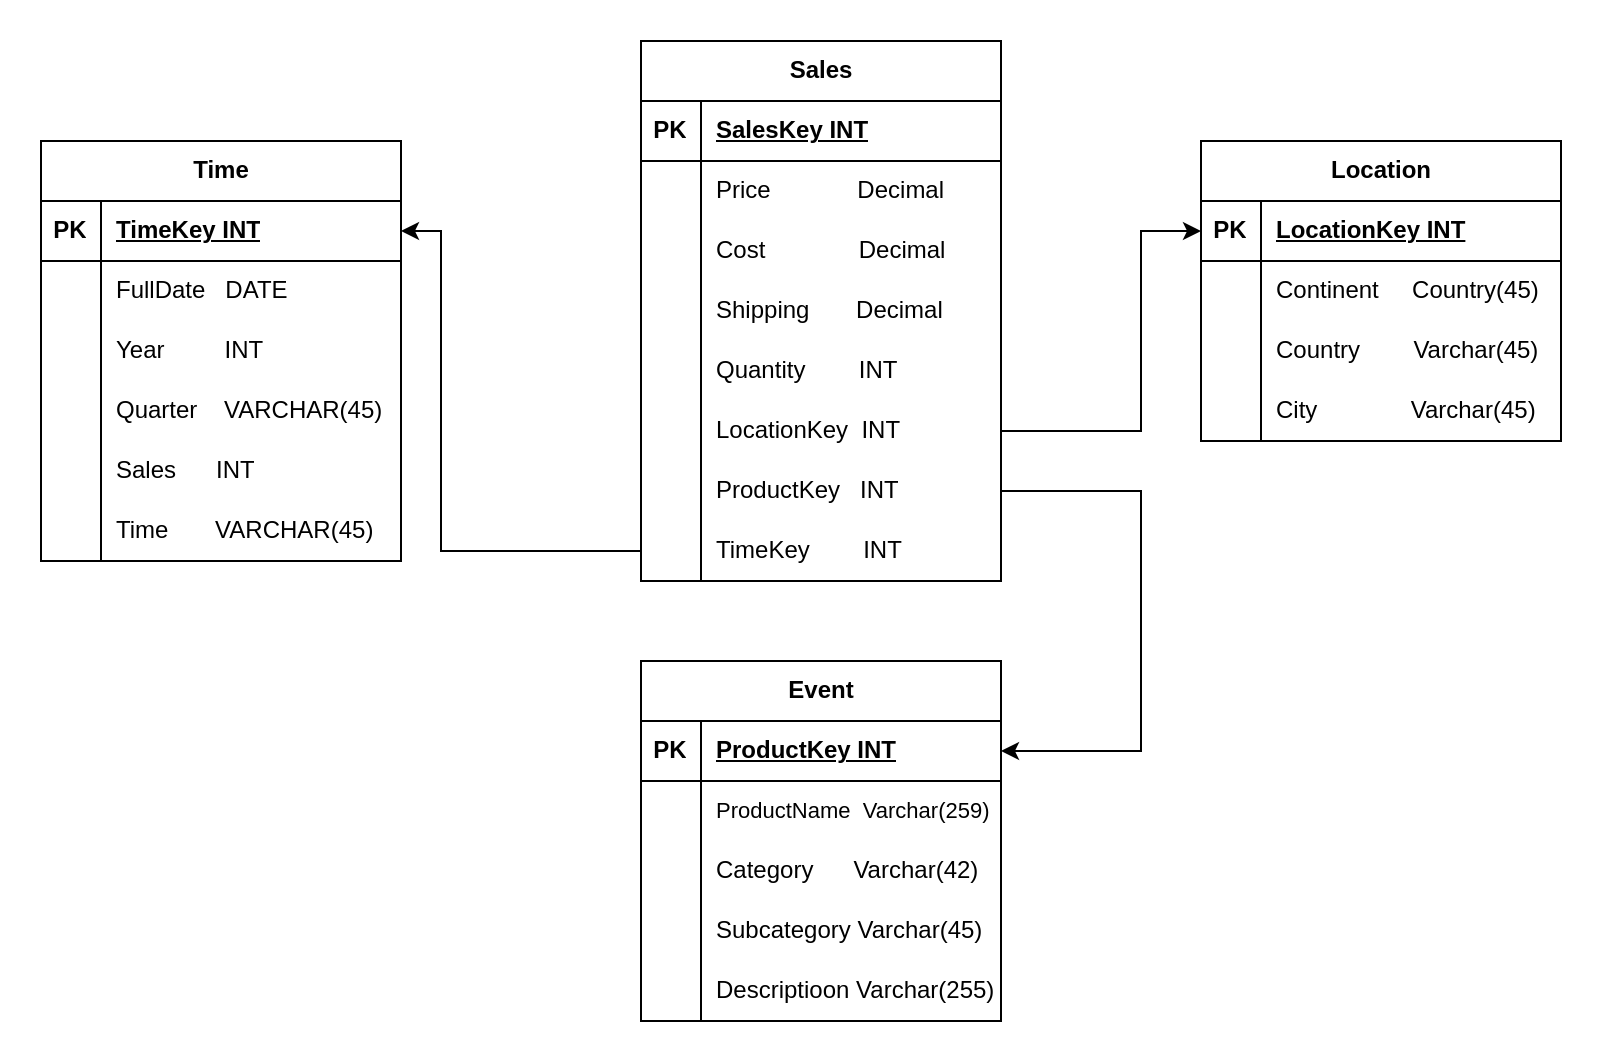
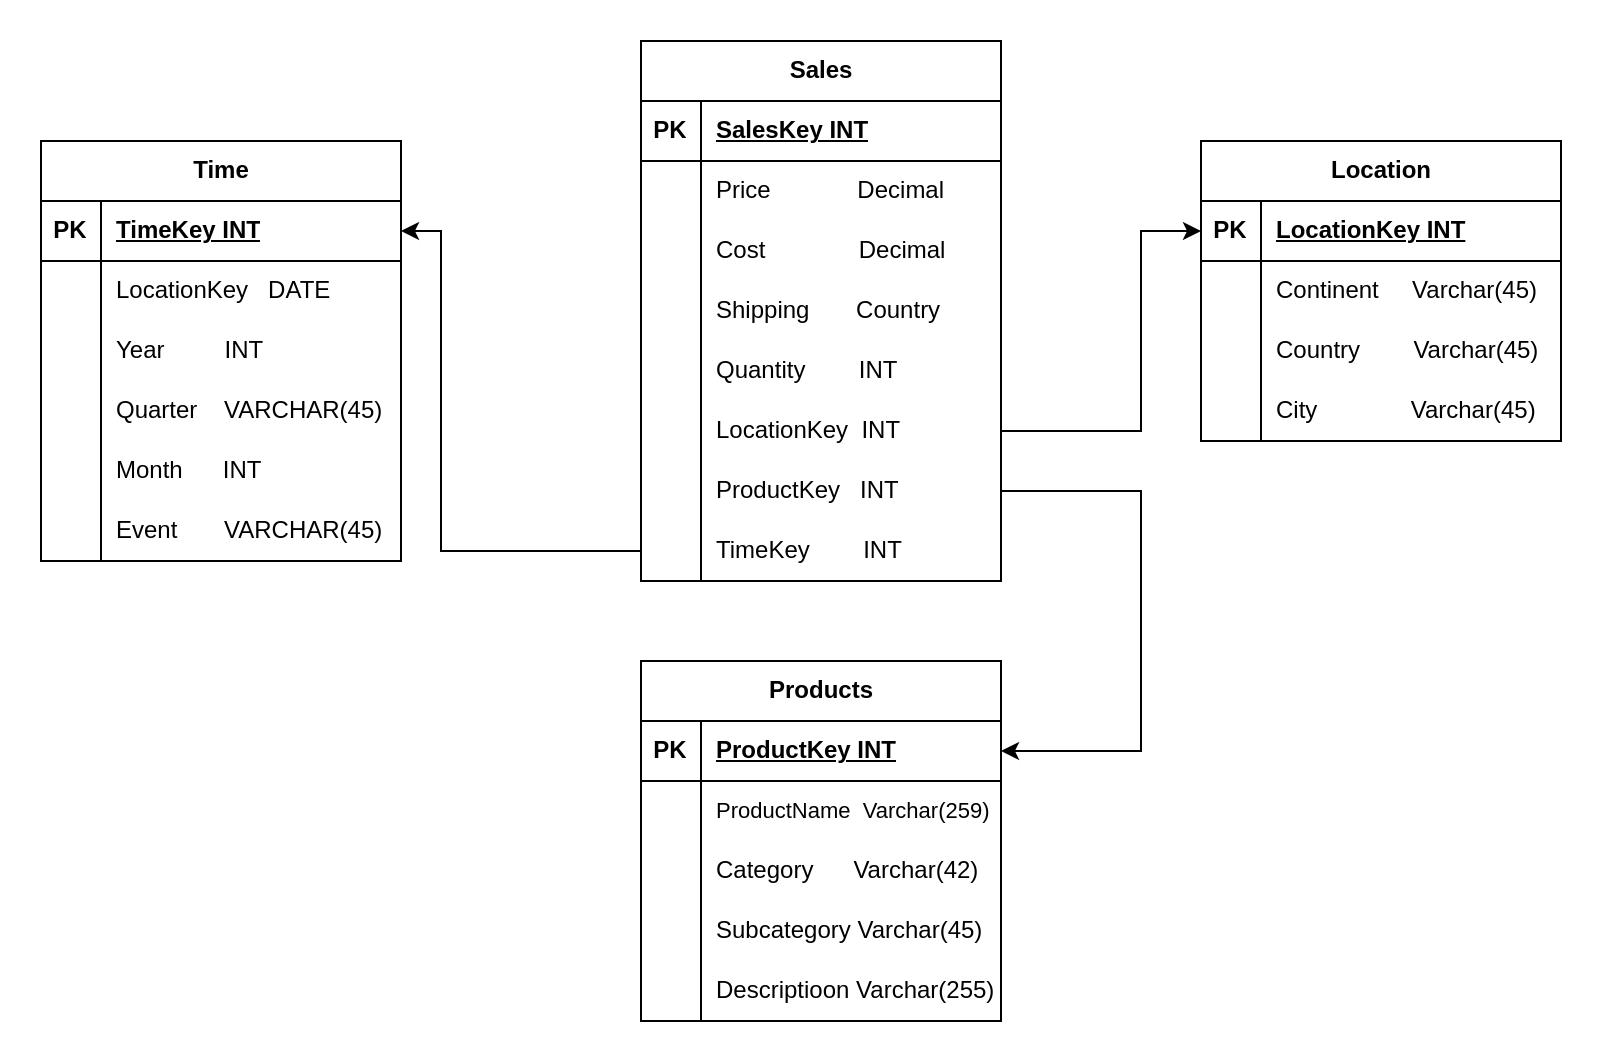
node "FullDate DATE": label "FullDate DATE" -> "LocationKey DATE"
node "Continent Country(45)": label "Continent Country(45)" -> "Continent Varchar(45)"
node "Shipping Decimal": label "Shipping Decimal" -> "Shipping Country"
node "Sales INT": label "Sales INT" -> "Month INT"
node "Time VARCHAR(45)": label "Time VARCHAR(45)" -> "Event VARCHAR(45)"
node "Event": label "Event" -> "Products"
